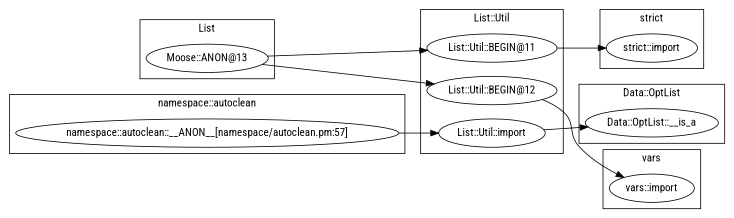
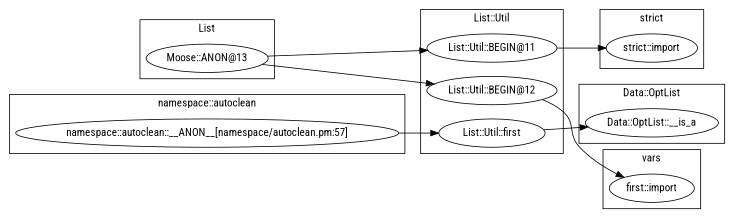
node "List::Util::import": label "List::Util::import" -> "List::Util::first"
node "vars::import": label "vars::import" -> "first::import"
